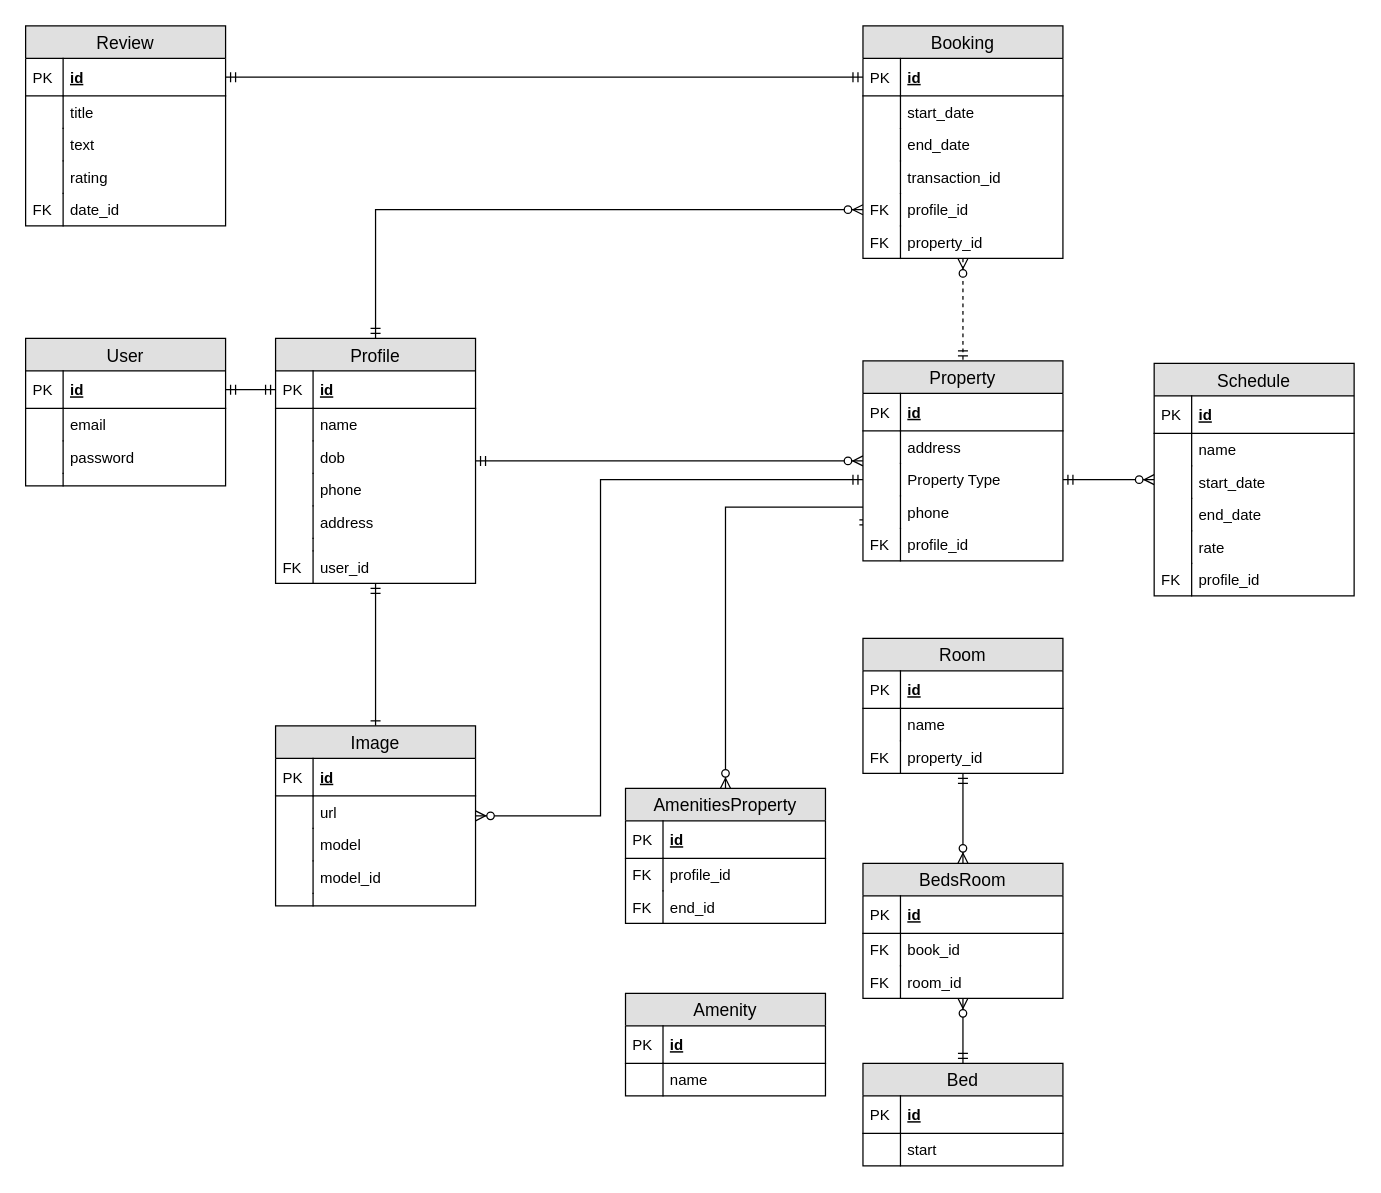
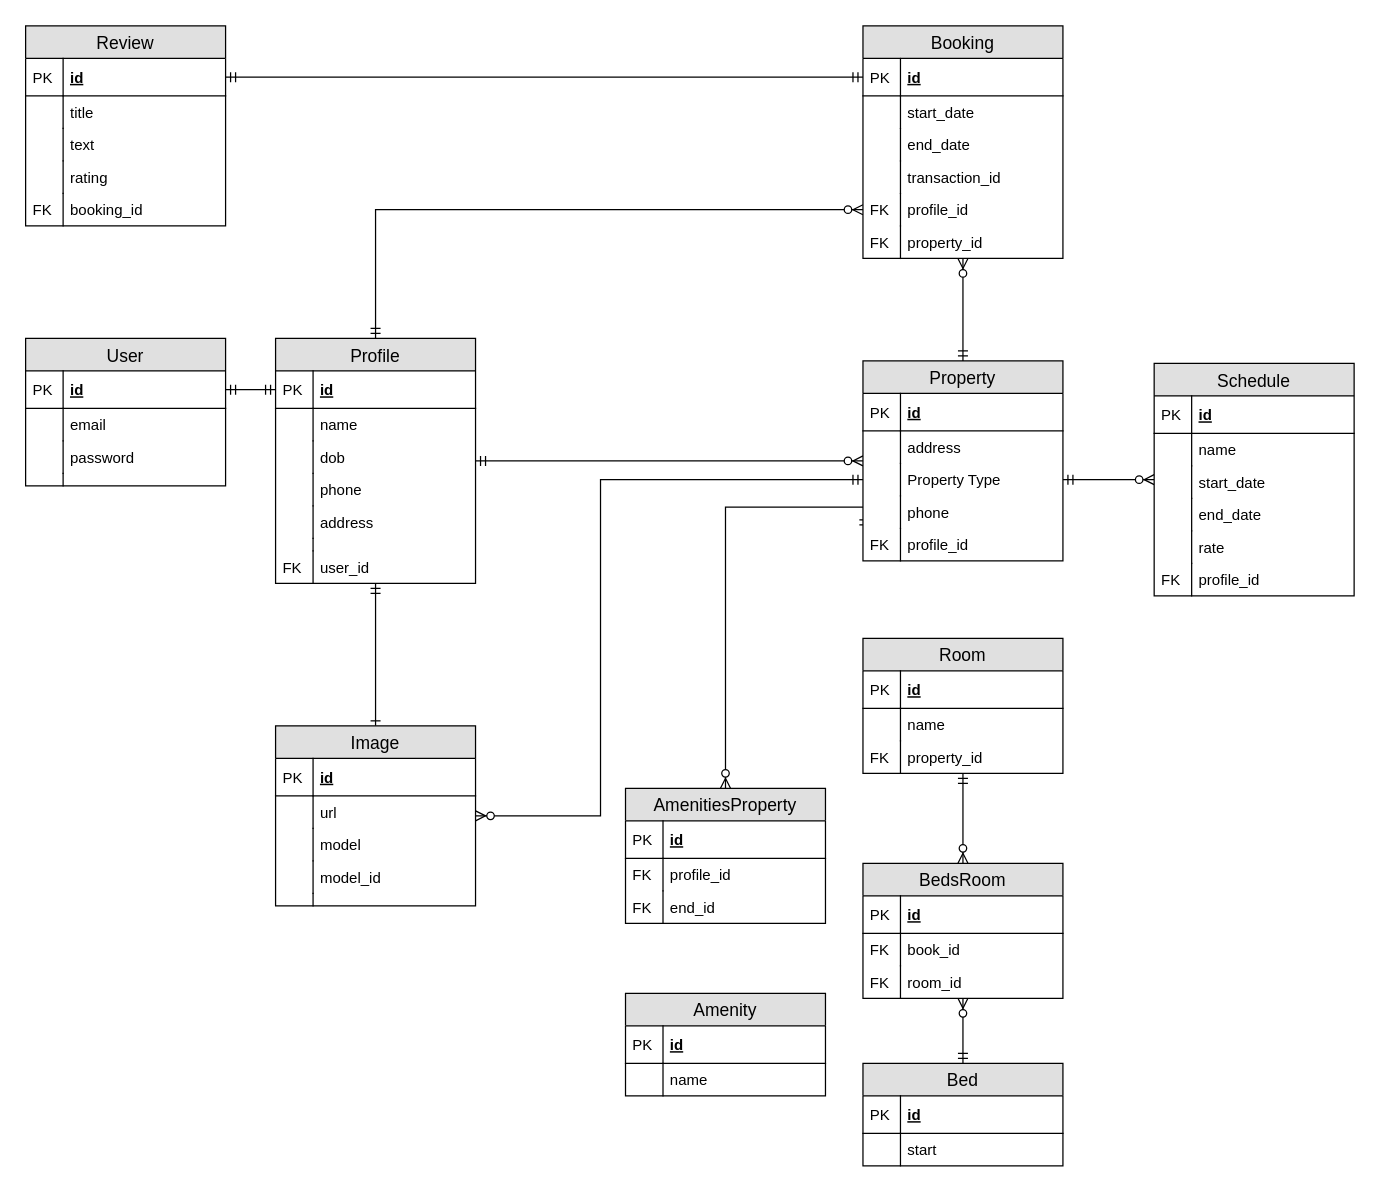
node "date_id": label "date_id" -> "booking_id"
edge "Booking" -- "Property": style dashed -> solid
